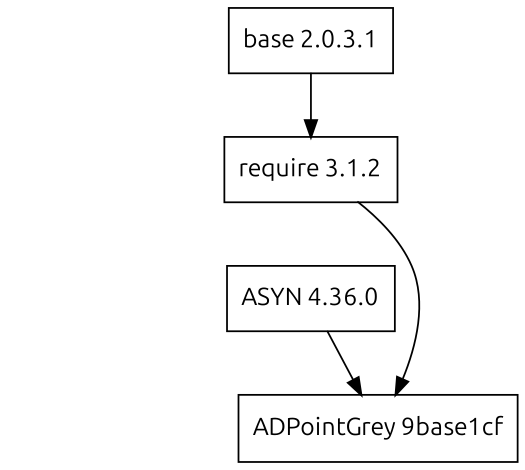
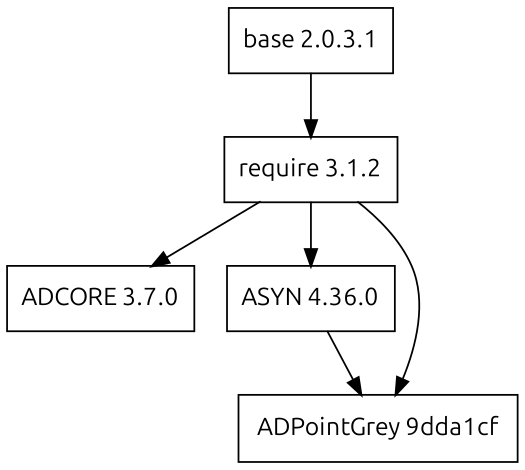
edge "require 3.1.2" -> "ASYN 4.36.0": added
node "ADCORE 3.7.0": added
node "ADPointGrey 9base1cf": label "ADPointGrey 9base1cf" -> "ADPointGrey 9dda1cf"
